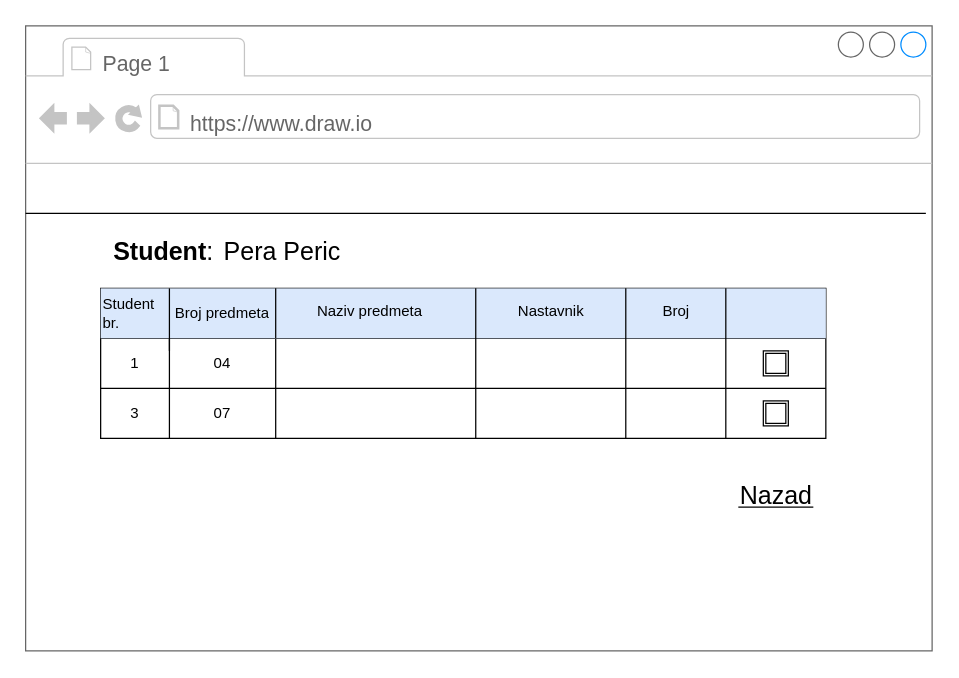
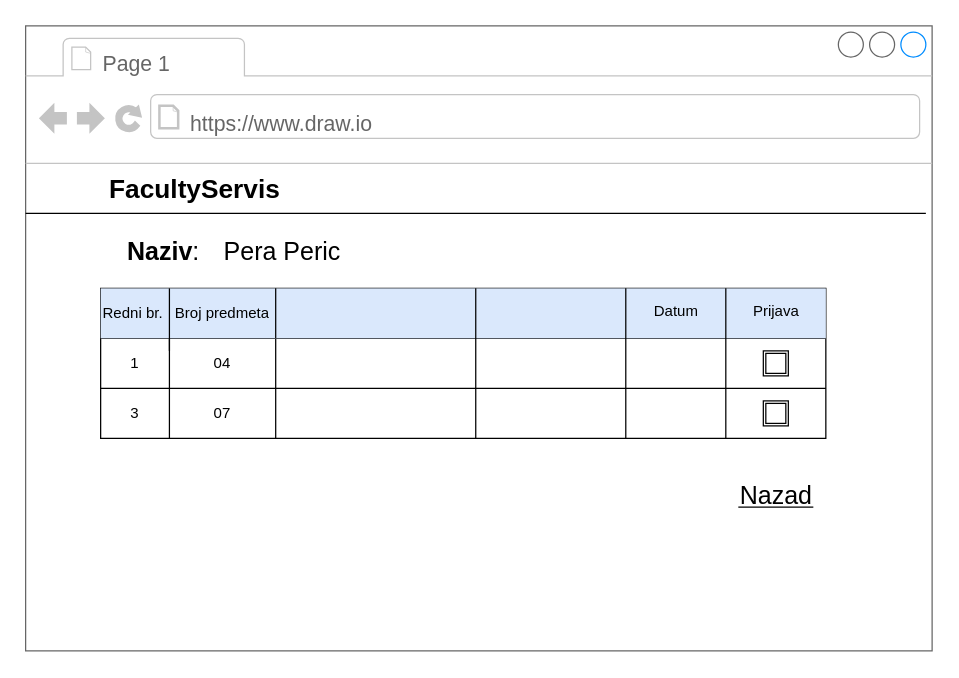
node "FacultyServis": added
node "Student:": label "Student:" -> "Naziv:"
node "Naziv predmeta": removed
node "Nastavnik": removed
node "Broj": label "Broj" -> "Datum"
node "Prijava": added
node "Student br.": label "Student br." -> "Redni br."
